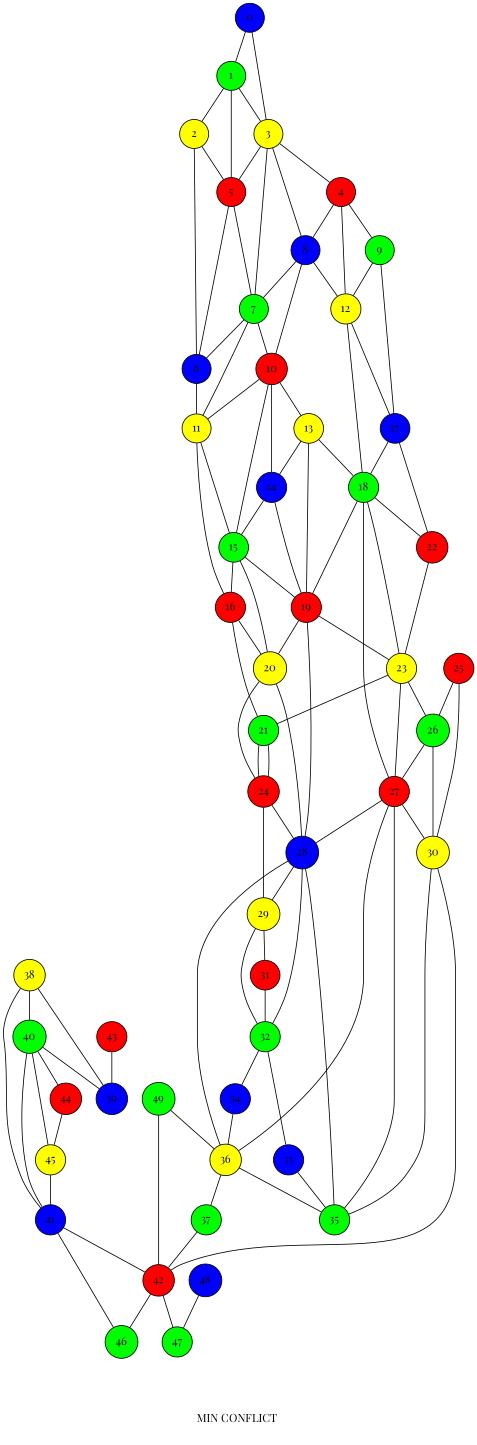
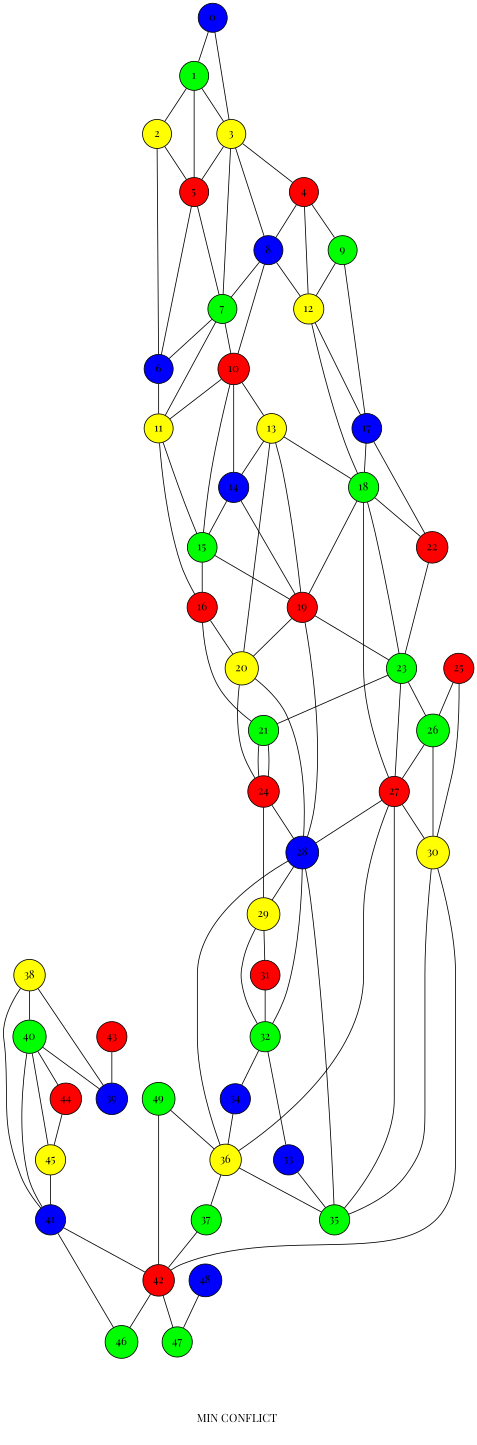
edge "15" -- "20": now "13" -- "20"
node "23": fillcolor yellow -> green
